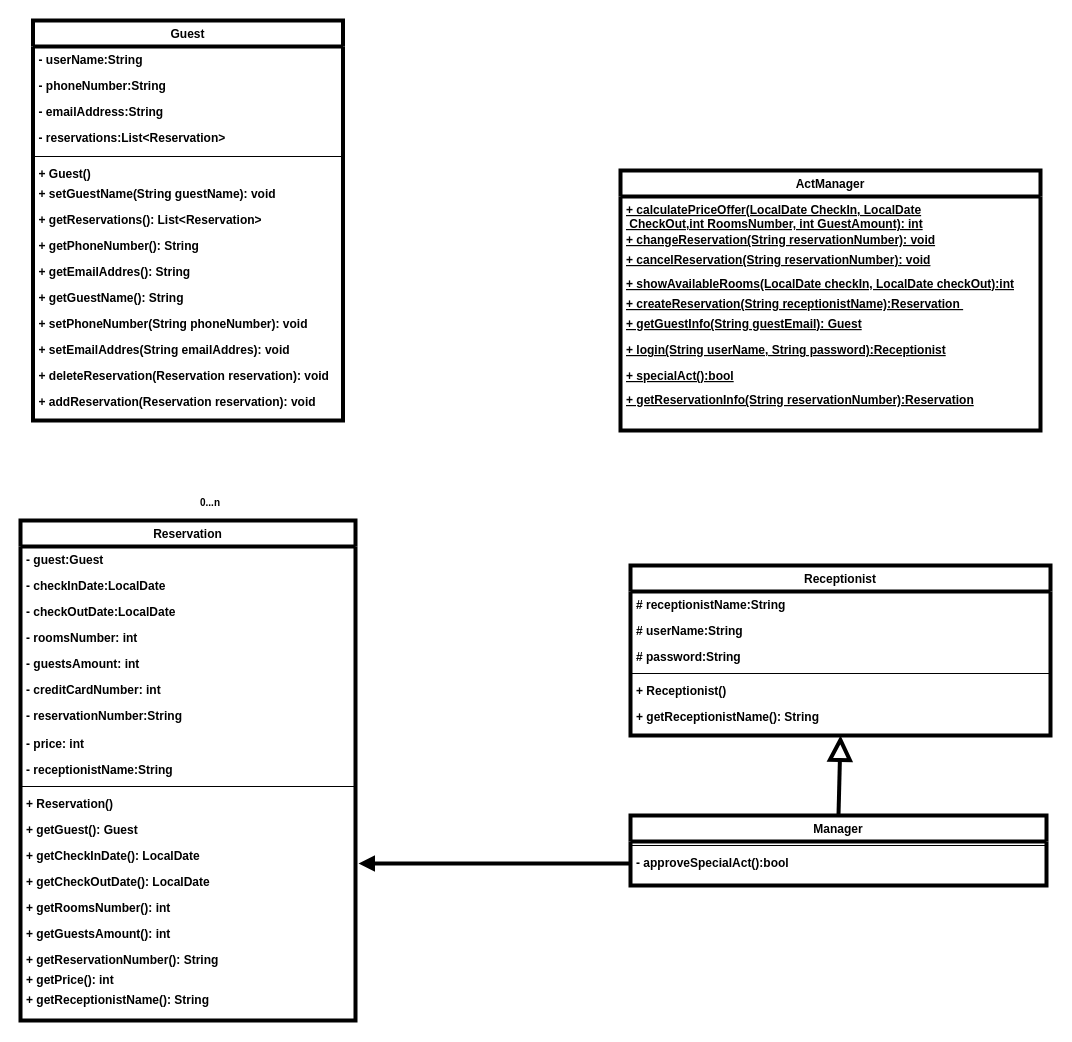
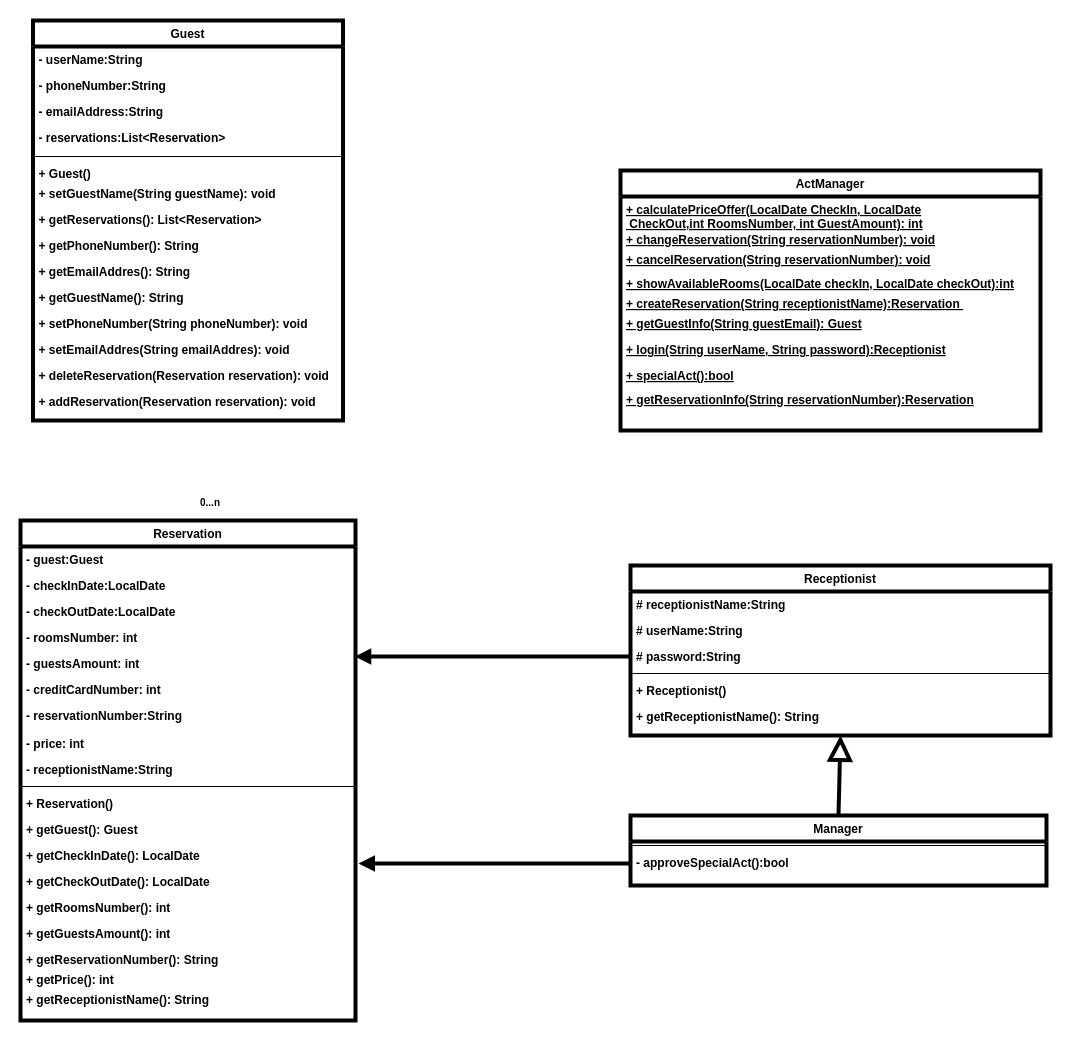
edge "# password:String" -> "- guestsAmount: int": added
